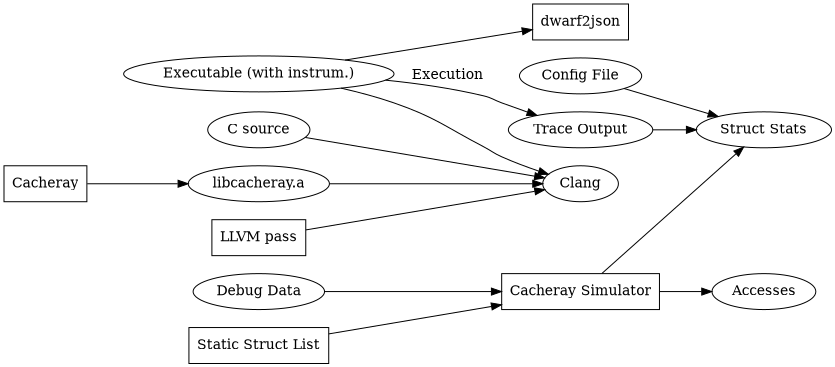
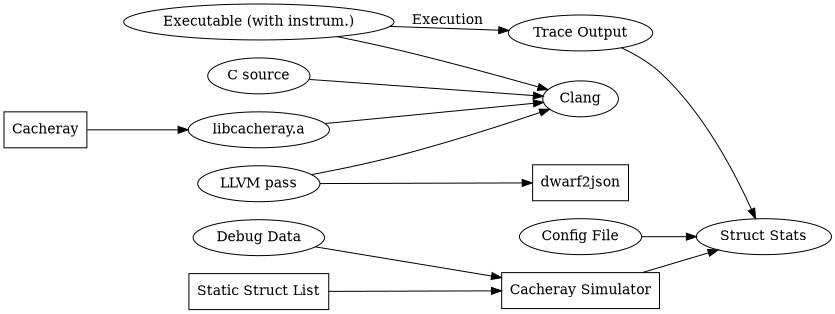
edge "Executable (with instrum.)" -> "dwarf2json": now "LLVM pass" -> "dwarf2json"
node "LLVM pass": shape box -> ellipse
node "Accesses": removed
